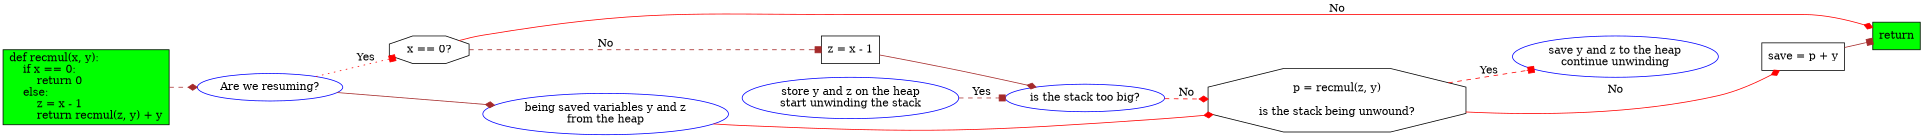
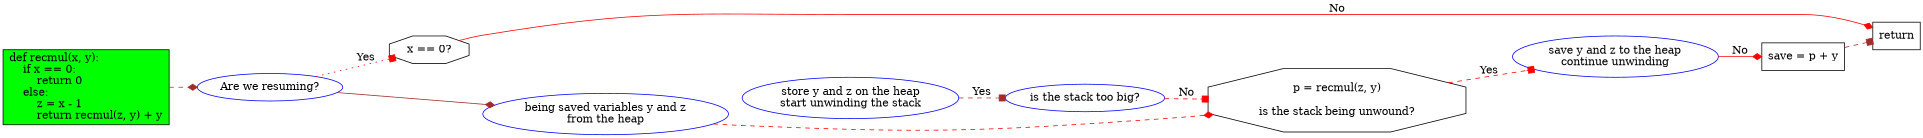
node "return": fillcolor green -> white
edge "save = p + y" -> "return": style solid -> dashed
node "z = x - 1": removed
edge "is the stack too big?" -> "p = recmul(z, y) is the stack being unwound?": arrowhead diamond -> box
edge "p = recmul(z, y) is the stack being unwound?" -> "save = p + y": now "save y and z to the heap continue unwinding" -> "save = p + y"
edge "being saved variables y and z from the heap" -> "p = recmul(z, y) is the stack being unwound?": style solid -> dashed
